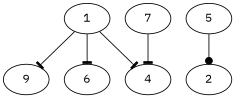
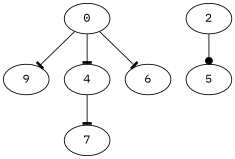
node "1": label "1" -> "0"
edge "5" -> "2": reversed
edge "7" -> "4": reversed
